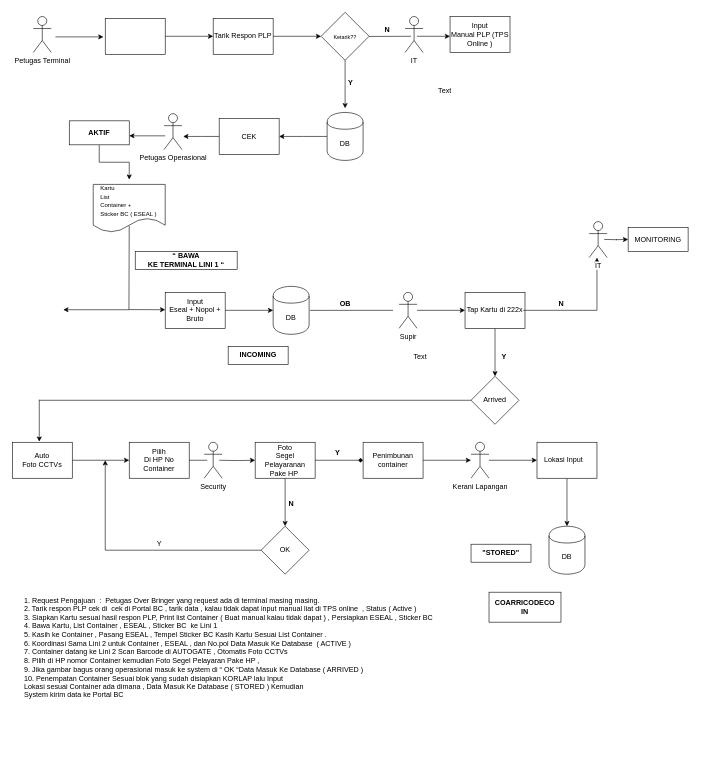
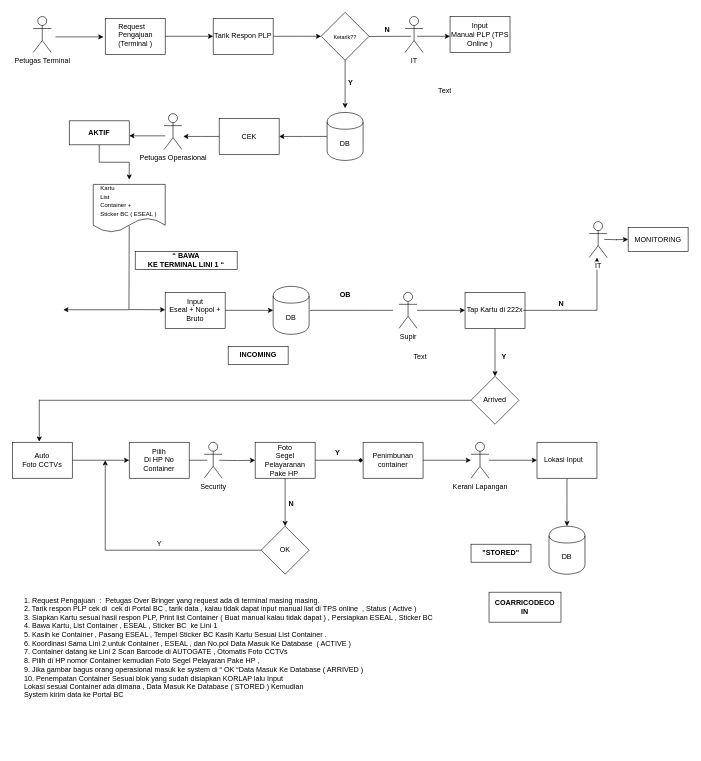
node "Request Pengajuan (Terminal )": added
node "OB": moved (345, 305) -> (345, 296)
